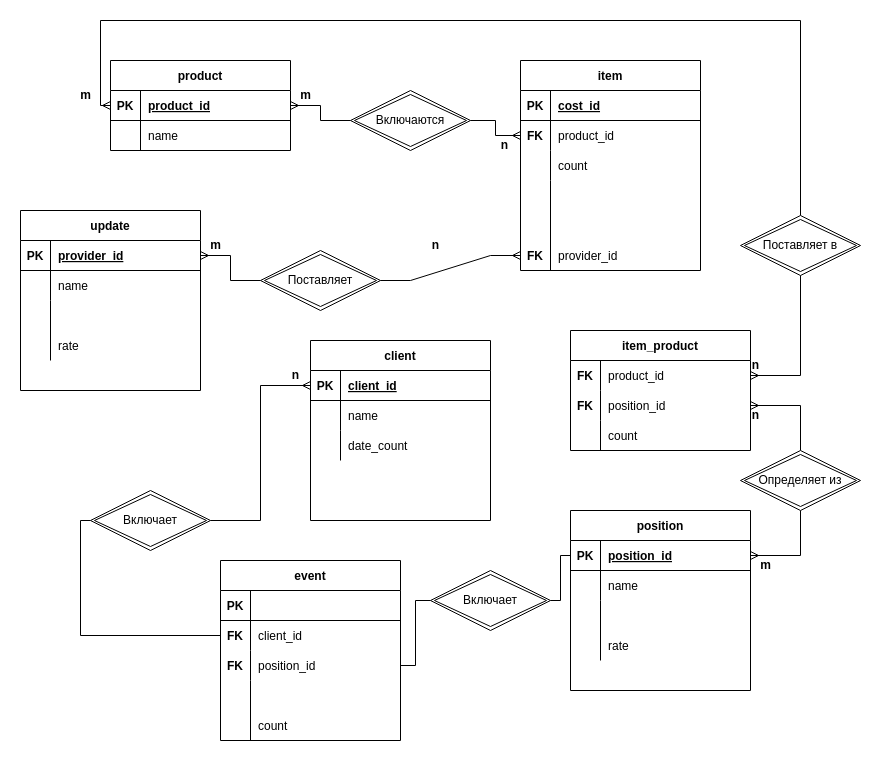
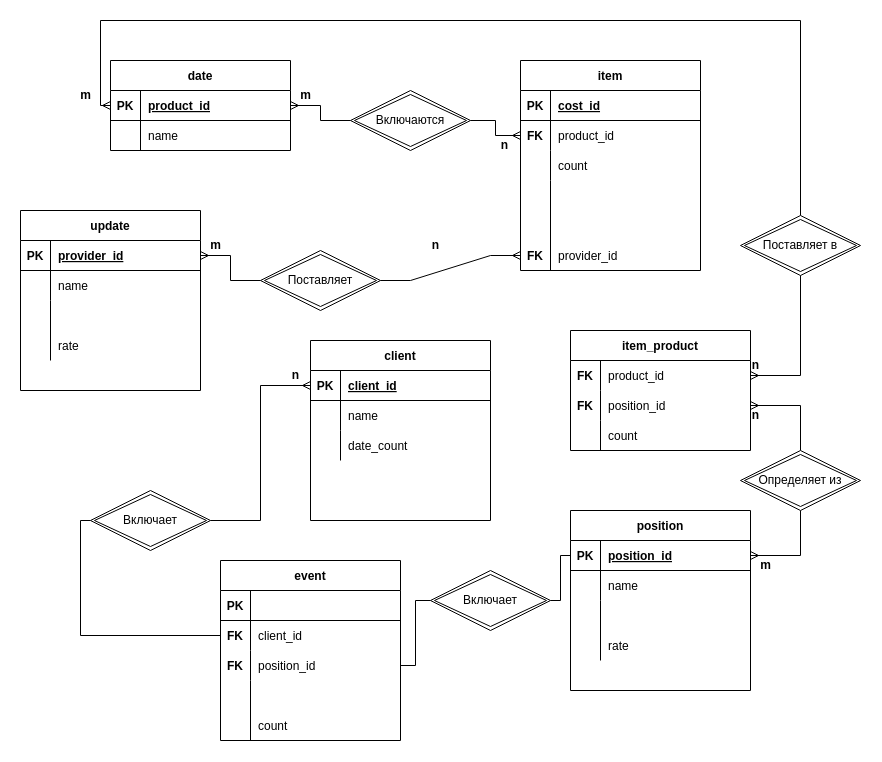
node "product": label "product" -> "date"
